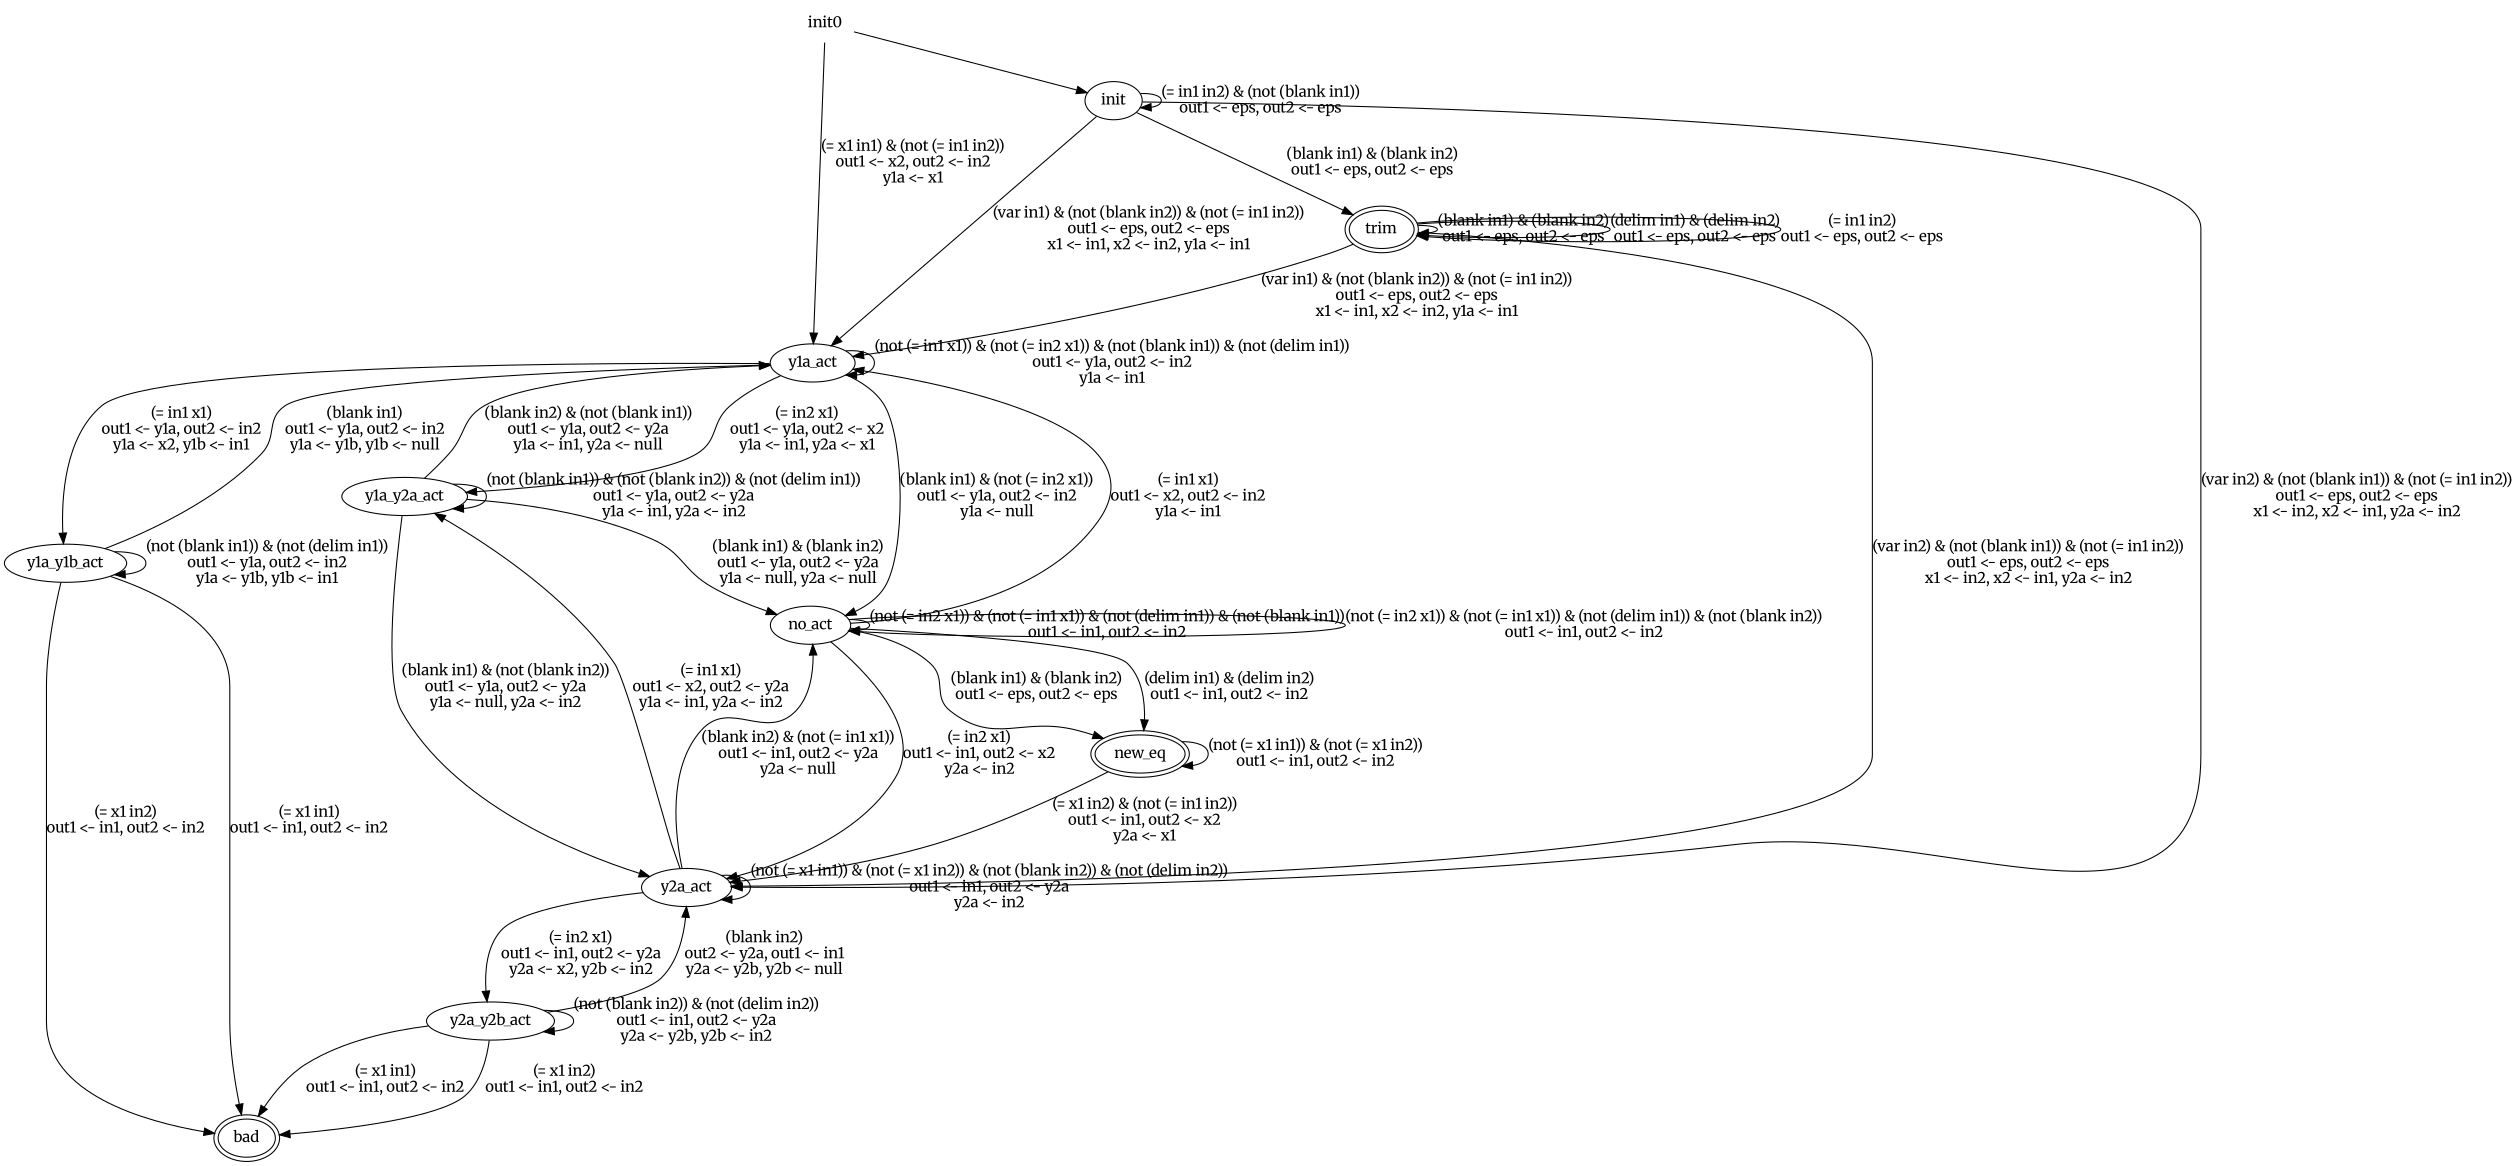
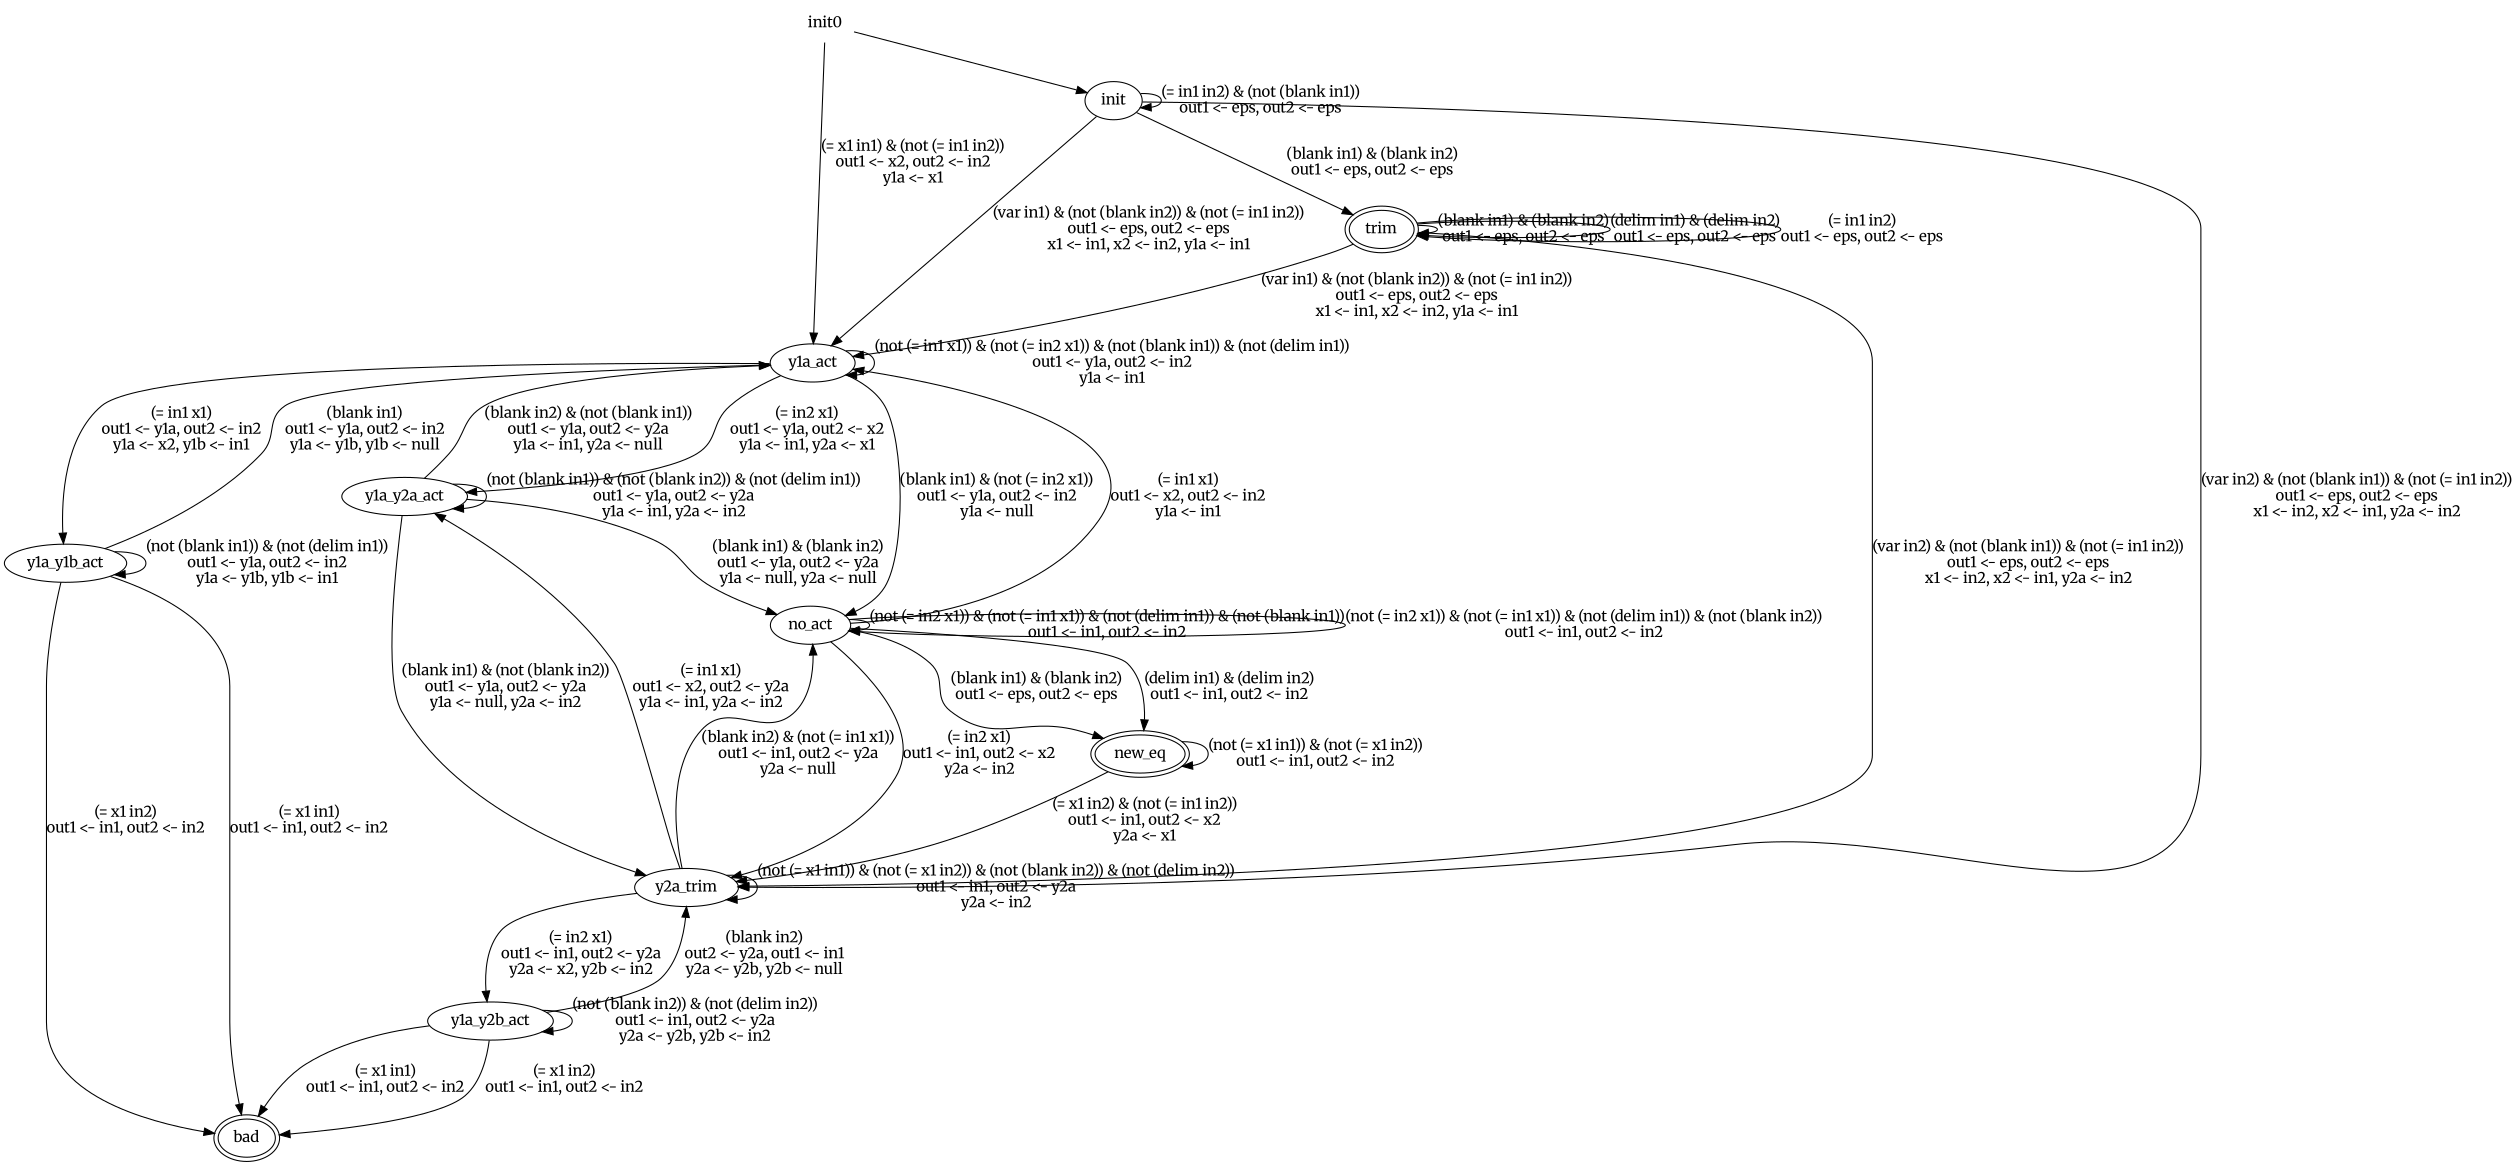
node "y2a_act": label "y2a_act" -> "y2a_trim"
node "y2a_y2b_act": label "y2a_y2b_act" -> "y1a_y2b_act"
